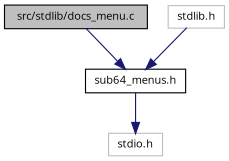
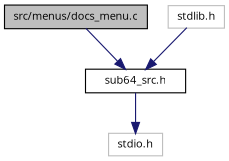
node "src/stdlib/docs_menu.c": label "src/stdlib/docs_menu.c" -> "src/menus/docs_menu.c"
node "sub64_menus.h": label "sub64_menus.h" -> "sub64_src.h"
